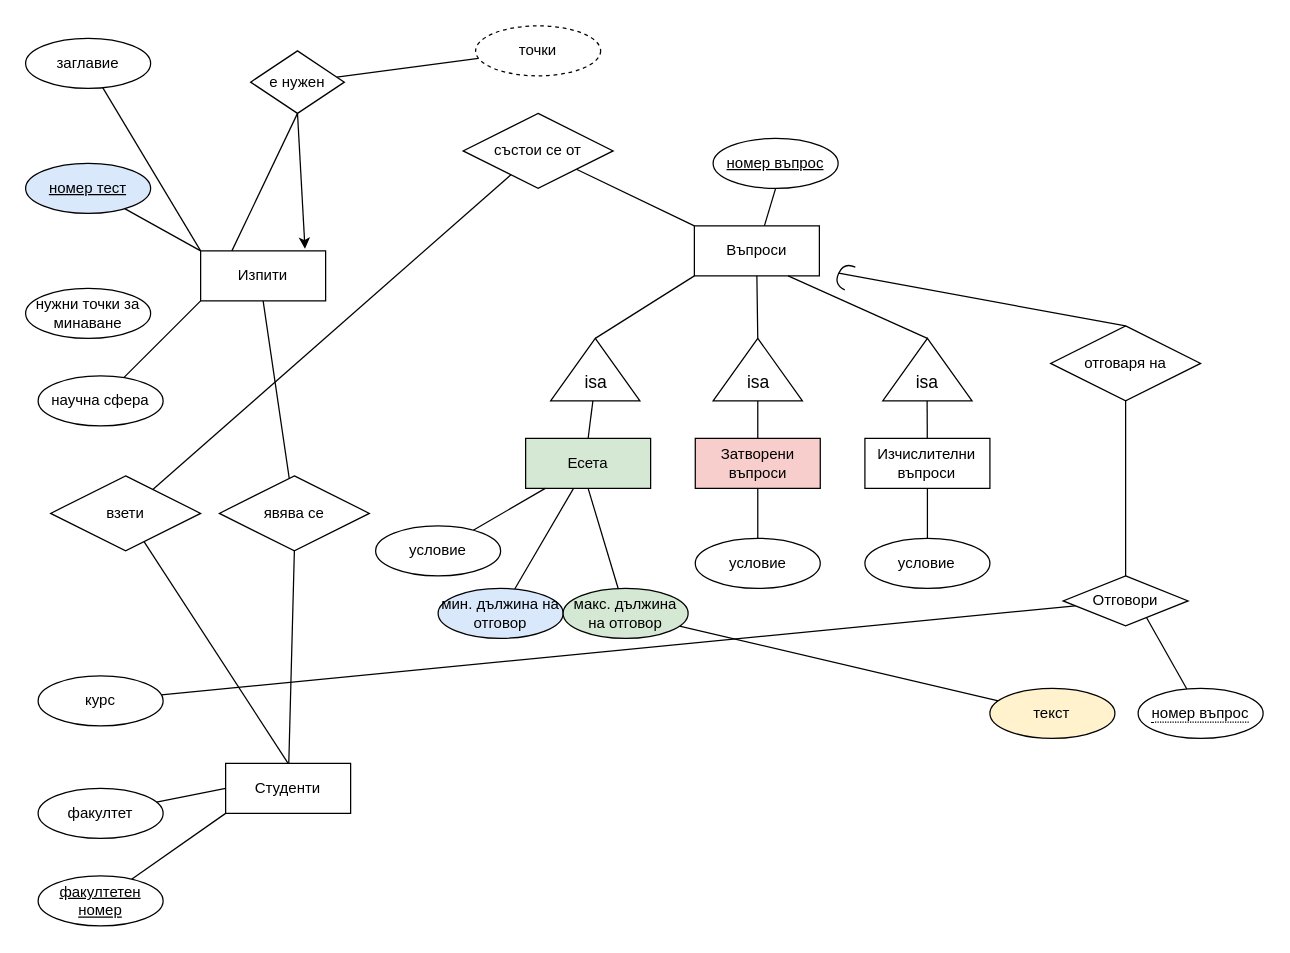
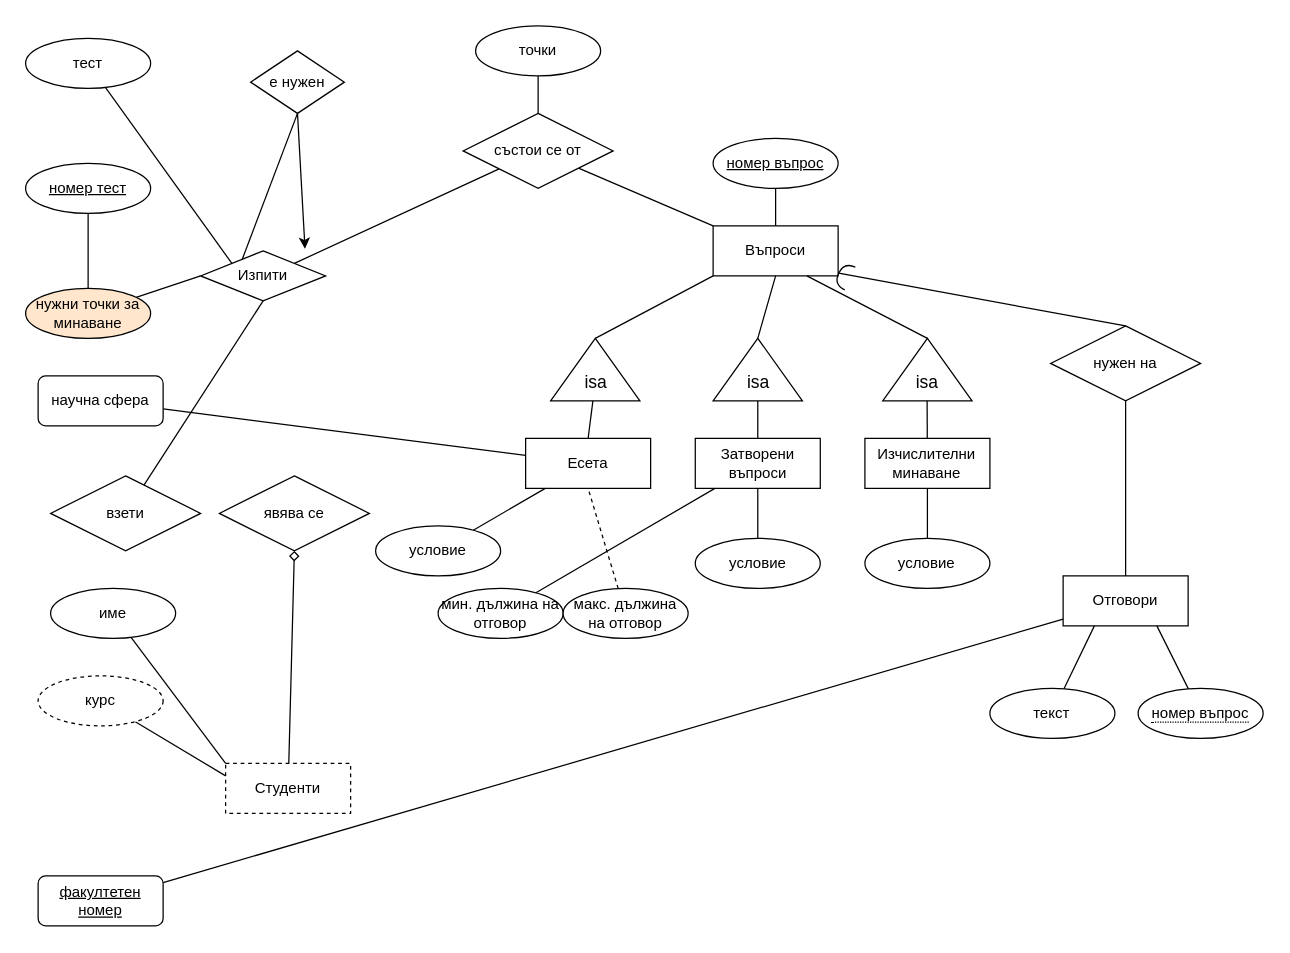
node "точки": style dashed -> solid
node "заглавие": label "заглавие" -> "тест"
edge "точки" -- "е нужен": now "точки" -- "състои се от"
node "номер тест": fillcolor #dae8fc -> #ffffff
edge "състои се от" -- "Изпити": added
edge "номер тест" -- "Изпити": now "номер тест" -- "нужни точки за минаване"
node "Въпроси": moved (757, 251) -> (776, 251)
node "Изпити": shape rectangle -> diamond
edge "Изпити" -- "нужни точки за минаване": added
node "нужни точки за минаване": fillcolor #ffffff -> #ffe6cc
edge "състои се от" -- "взети": now "Изпити" -- "взети"
edge "Изпити" -- "научна сфера": now "Есета" -- "научна сфера"
node "отговаря на": label "отговаря на" -> "нужен на"
edge "Изпити" -- "явява се": removed
node "научна сфера": shape ellipse -> rounded rectangle
node "Есета": fillcolor #d5e8d4 -> #ffffff
node "Затворени въпроси": fillcolor #f8cecc -> #ffffff
node "Изчислителни въпроси": label "Изчислителни въпроси" -> "Изчислителни минаване"
edge "Есета" -- "макс. дължина на отговор": style solid -> dashed
edge "Есета" -- "мин. дължина на отговор": now "Затворени въпроси" -- "мин. дължина на отговор"
edge "явява се" -- "Студенти": arrowhead none -> diamond
node "Отговори": shape diamond -> rectangle
node "име": added
node "мин. дължина на отговор": fillcolor #dae8fc -> #ffffff
node "макс. дължина на отговор": fillcolor #d5e8d4 -> #ffffff
edge "взети" -- "Студенти": removed
edge "макс. дължина на отговор" -- "текст": now "Отговори" -- "текст"
edge "Отговори" -- "курс": now "Студенти" -- "курс"
edge "име" -- "Студенти": added
node "курс": style solid -> dashed
node "текст": fillcolor #fff2cc -> #ffffff
node "Студенти": style solid -> dashed
edge "Студенти" -- "факултет": removed
node "факултет": removed
edge "Студенти" -- "факултетен номер": now "Отговори" -- "факултетен номер"
node "факултетен номер": shape ellipse -> rounded rectangle
